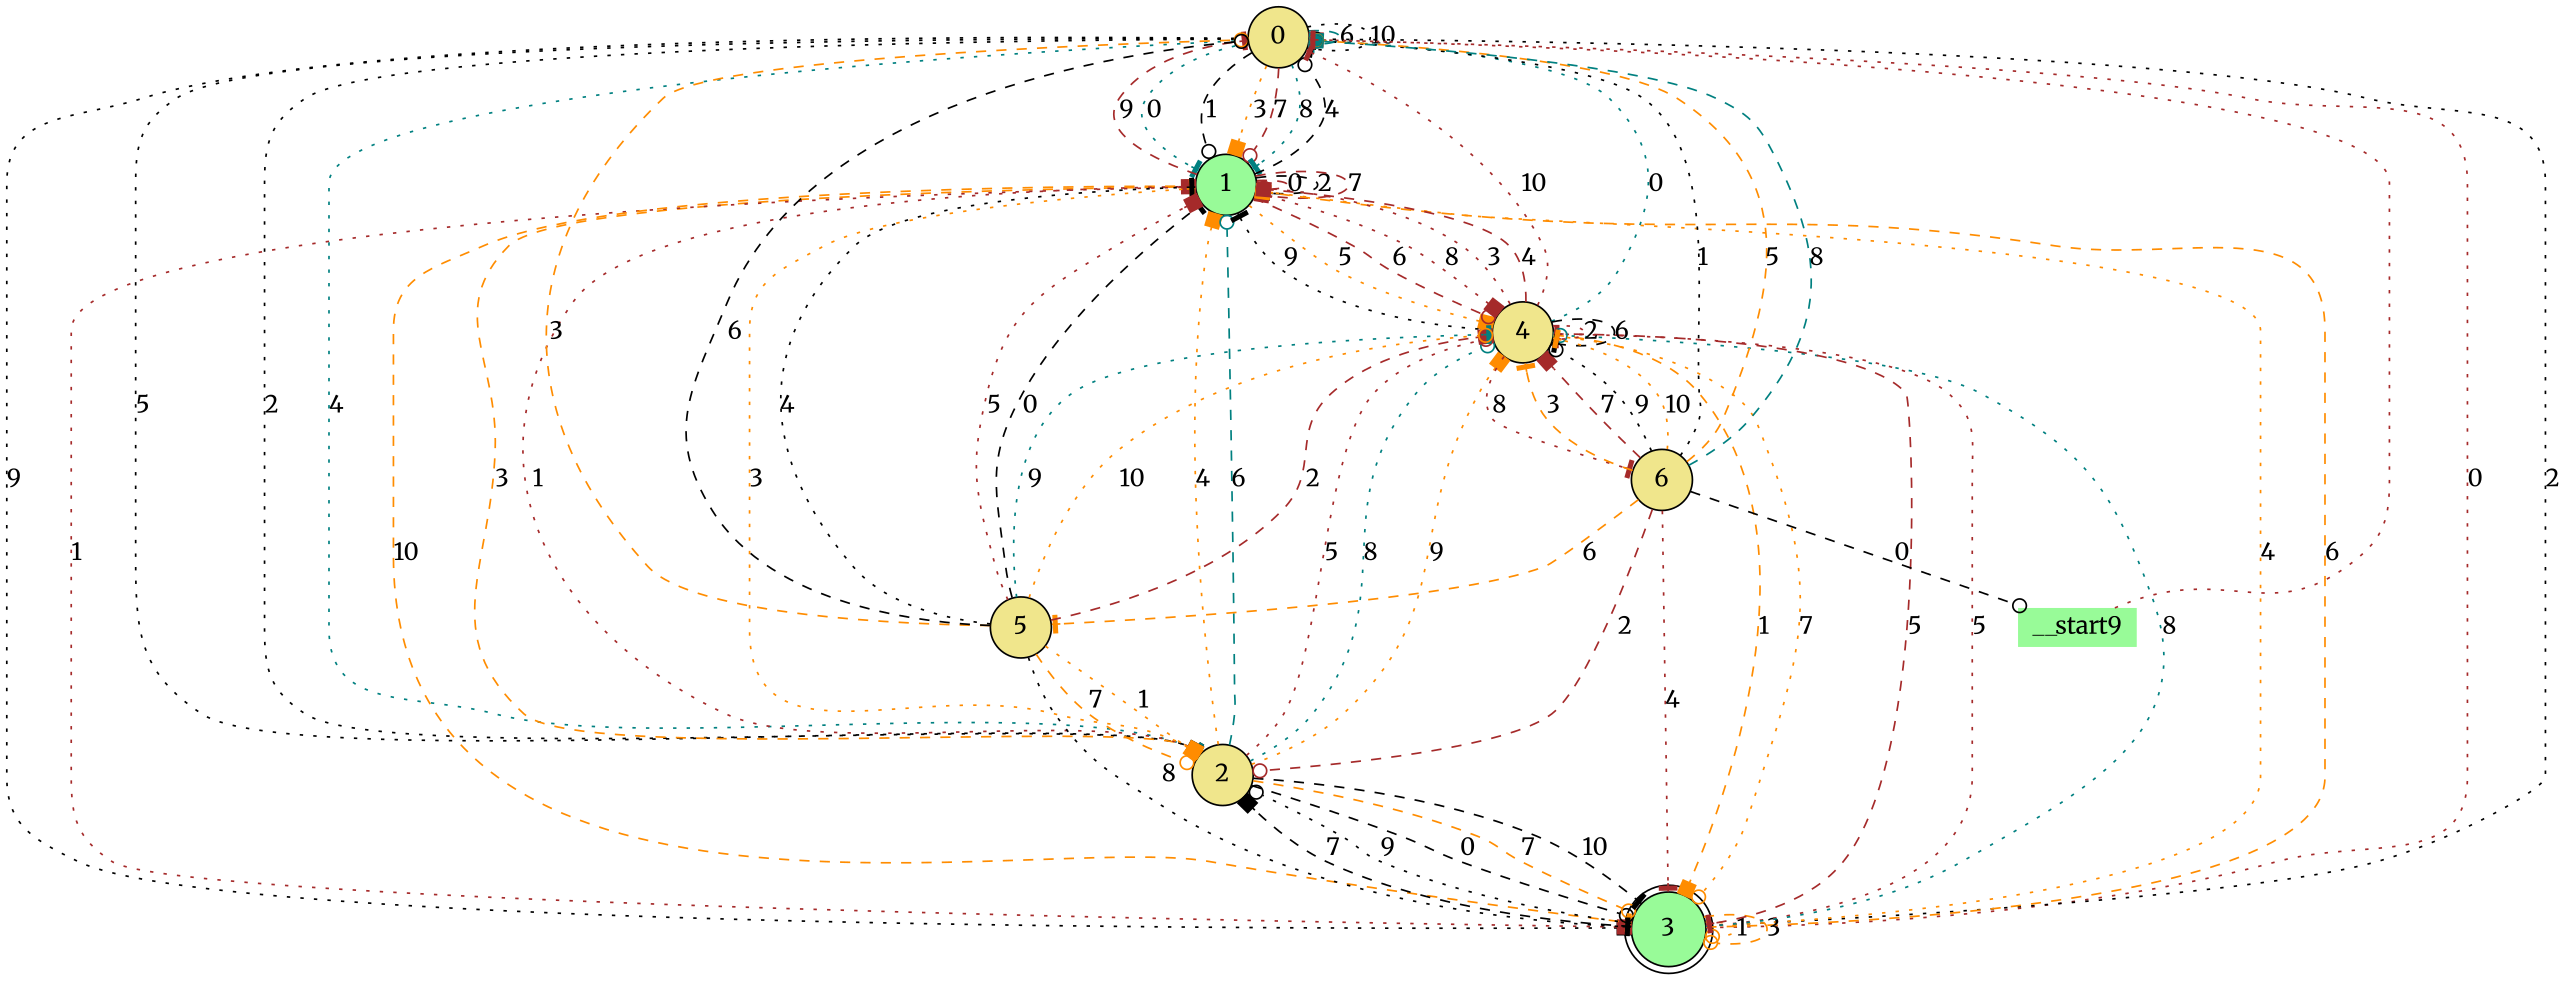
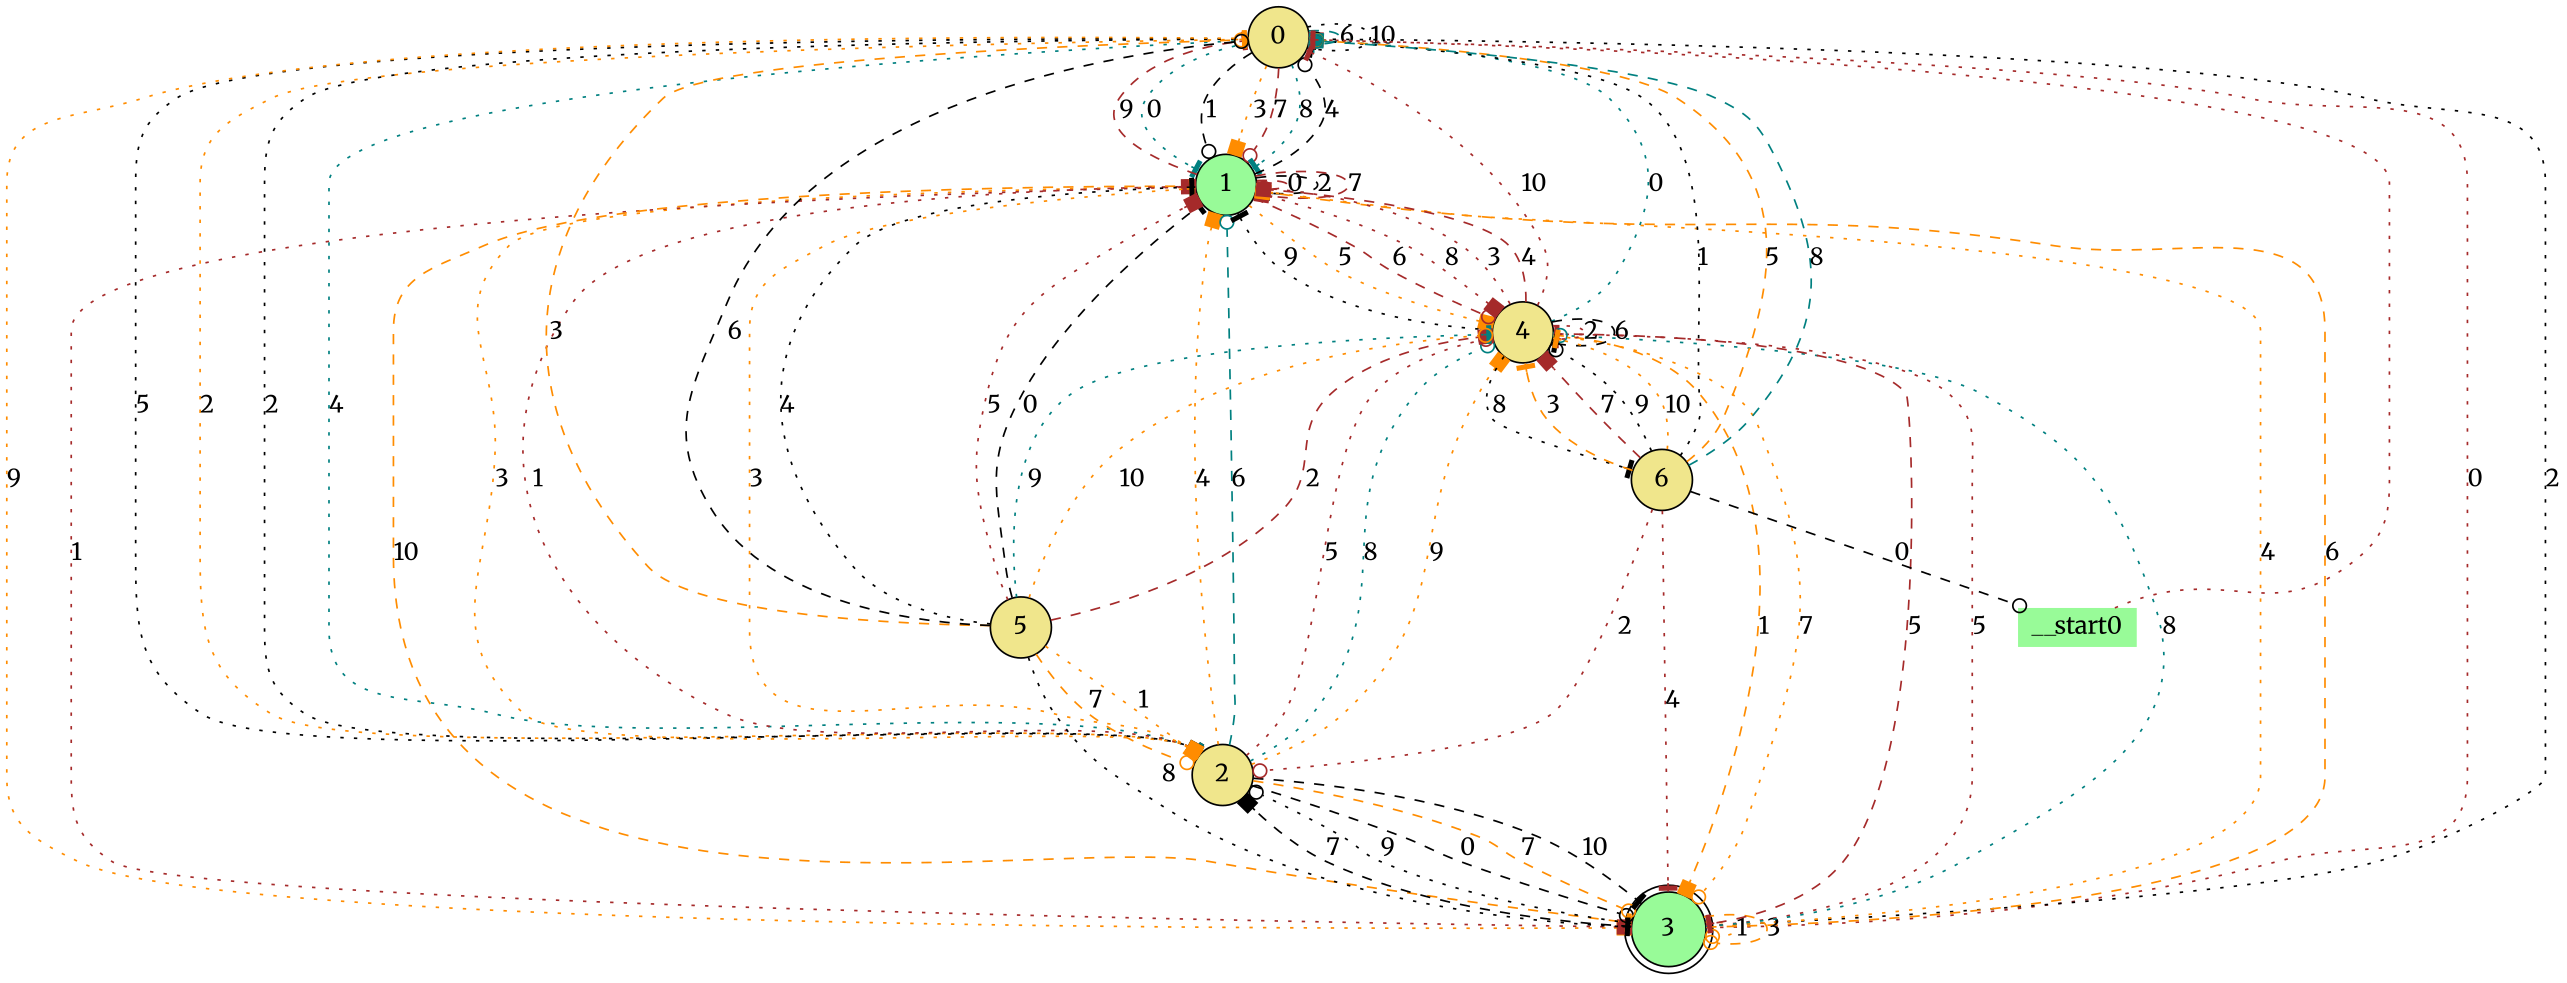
edge "2" -> "0": added, label "2"
edge "4" -> "6": color brown -> black
edge "1" -> "2": style dashed -> dotted
edge "6" -> "5": removed, label "6"
node "__start9": label "__start9" -> "__start0"
edge "0" -> "3": color black -> darkorange
edge "6" -> "2": style dashed -> dotted
